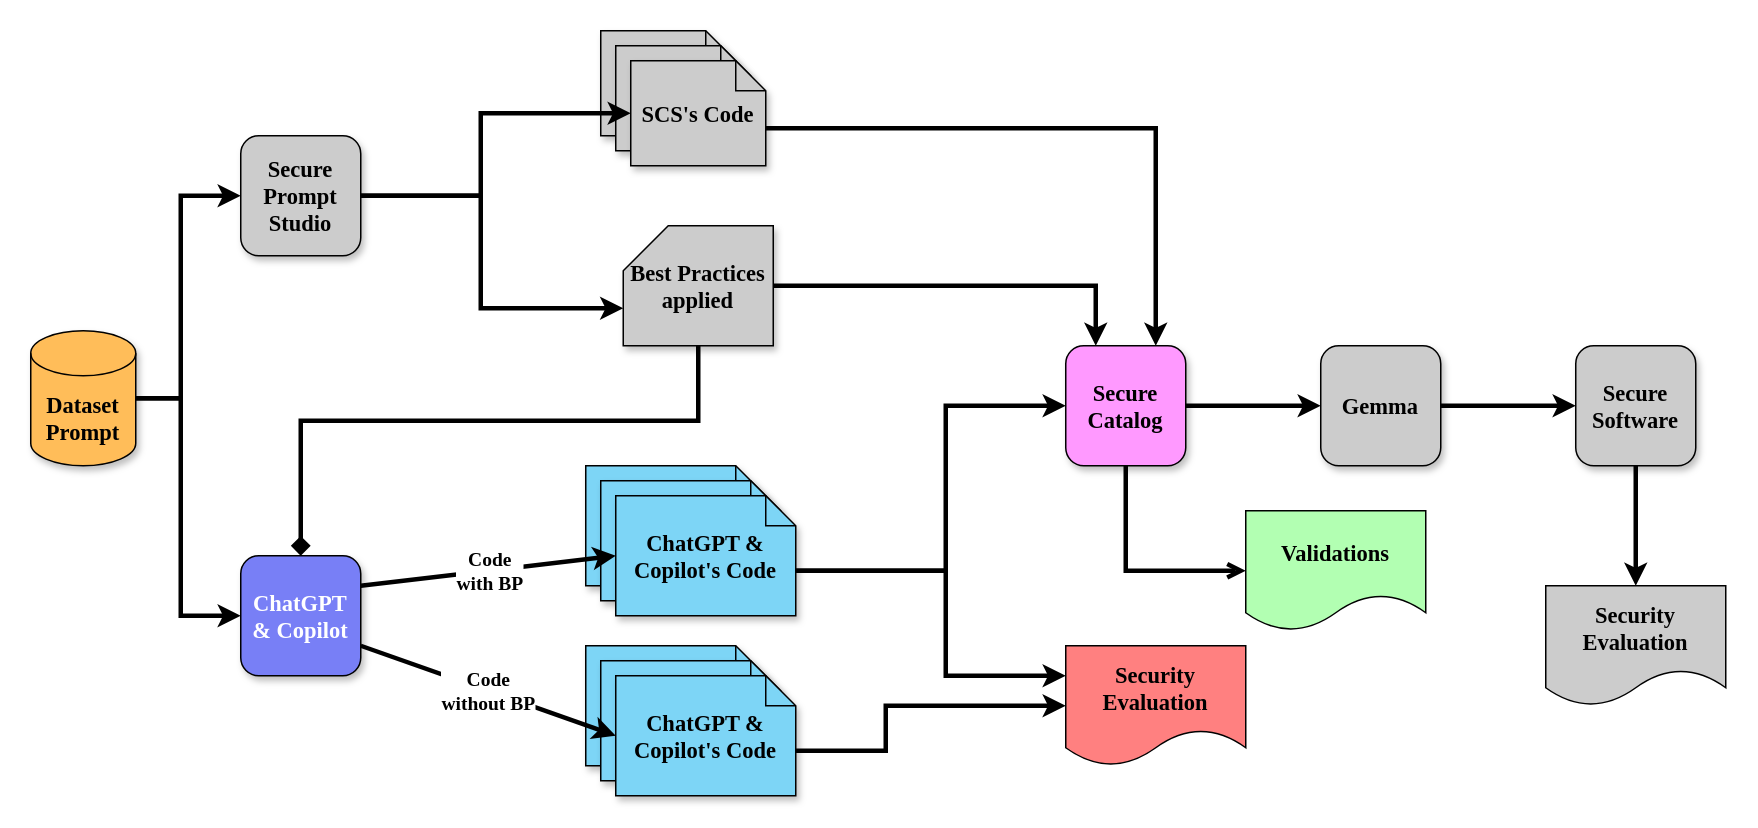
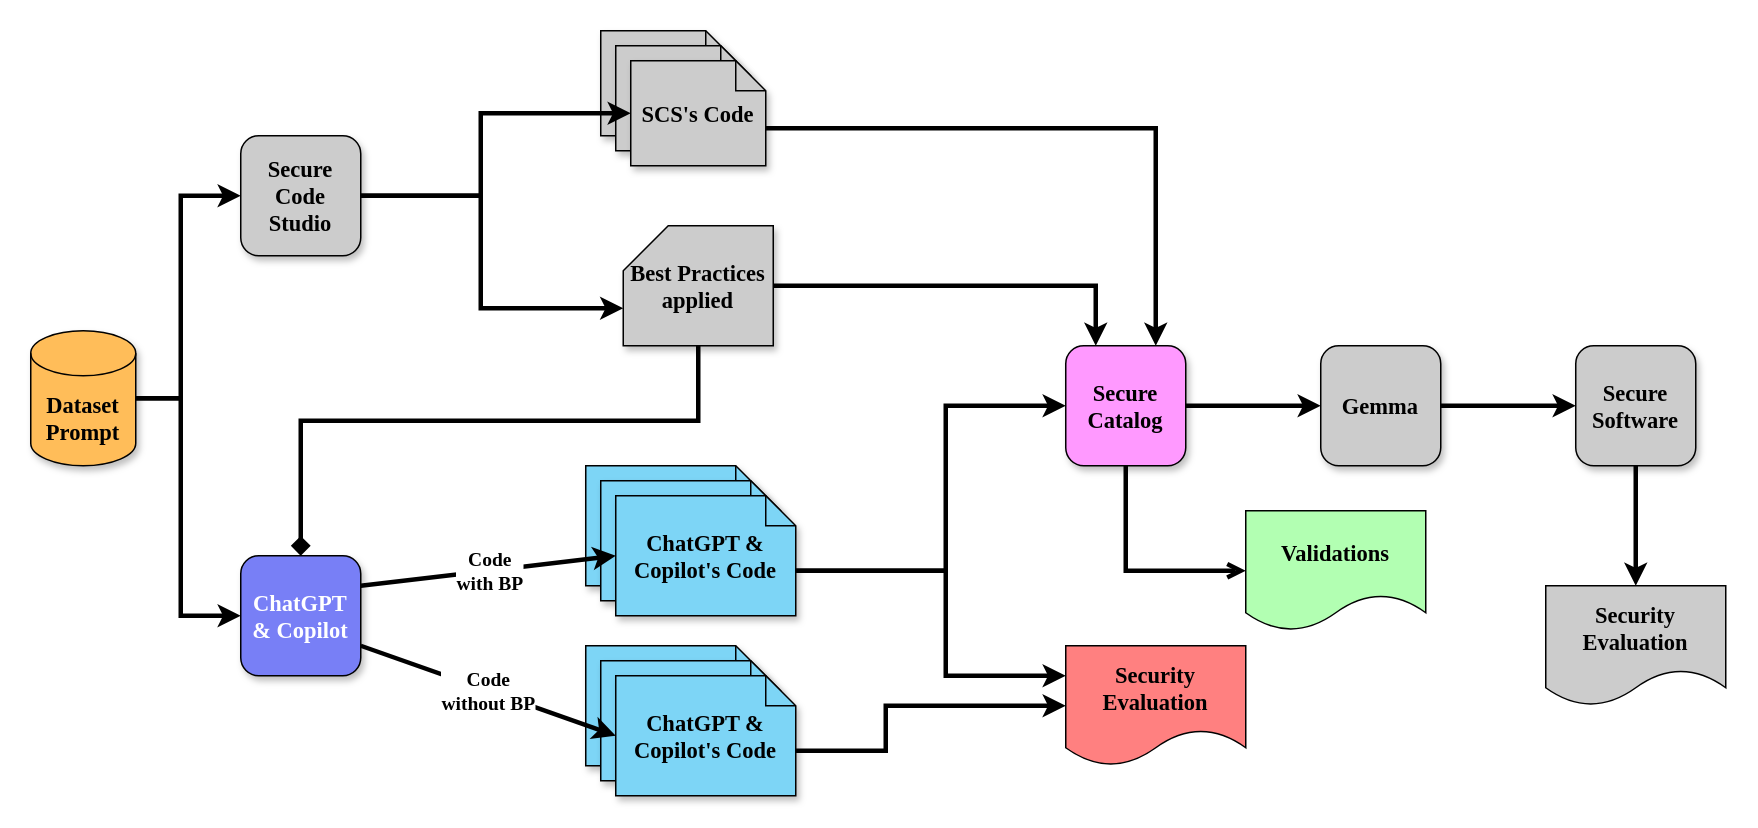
node "Secure Prompt Studio": label "Secure Prompt Studio" -> "Secure Code Studio"
